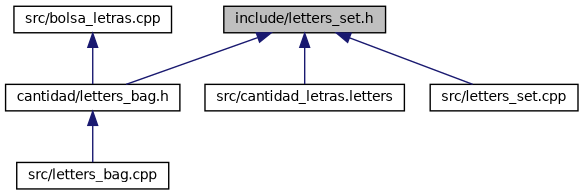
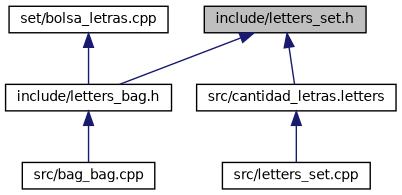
node "src/bolsa_letras.cpp": label "src/bolsa_letras.cpp" -> "set/bolsa_letras.cpp"
edge "src/letters_set.cpp" -> "include/letters_set.h": now "src/letters_set.cpp" -> "src/cantidad_letras.letters"
node "cantidad/letters_bag.h": label "cantidad/letters_bag.h" -> "include/letters_bag.h"
node "src/letters_bag.cpp": label "src/letters_bag.cpp" -> "src/bag_bag.cpp"
